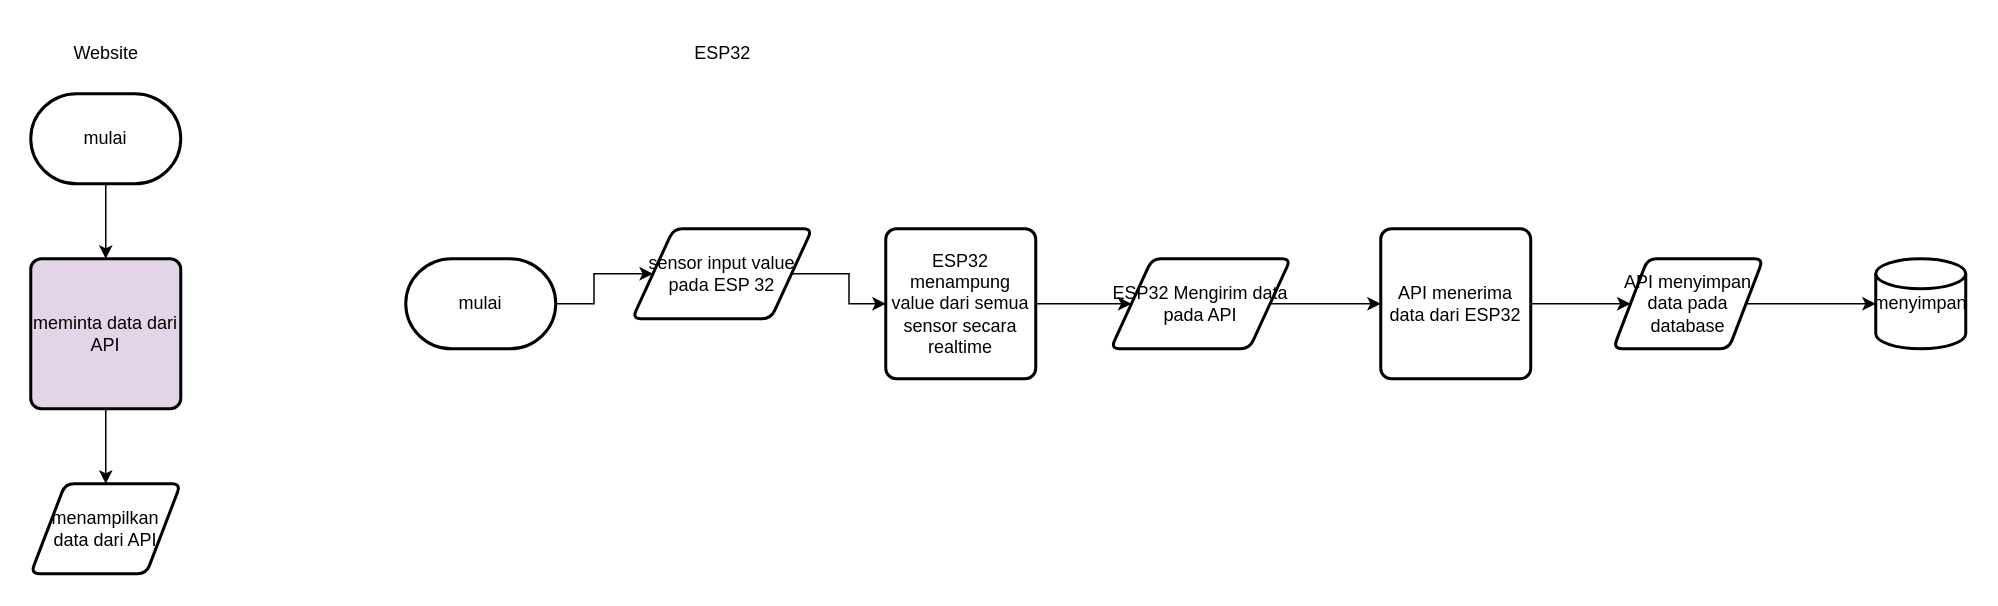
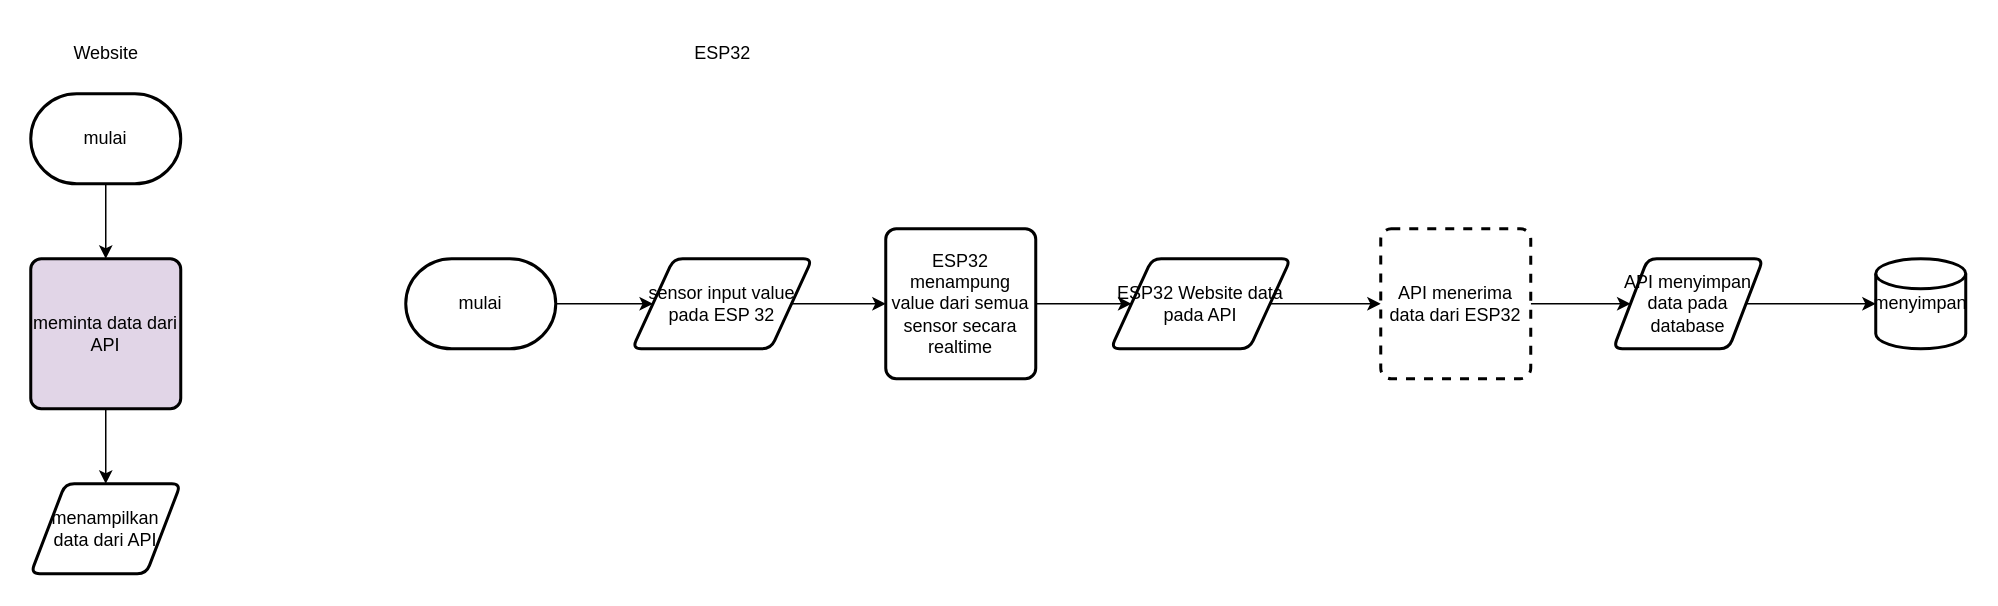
node "sensor input value pada ESP 32": moved (722, 274) -> (722, 304)
node "ESP32 Mengirim data pada API": label "ESP32 Mengirim data pada API" -> "ESP32 Website data pada API"
node "API menerima data dari ESP32": style solid -> dashed
